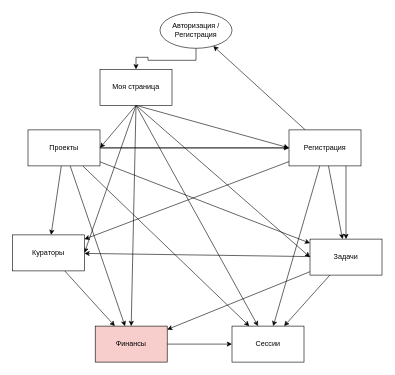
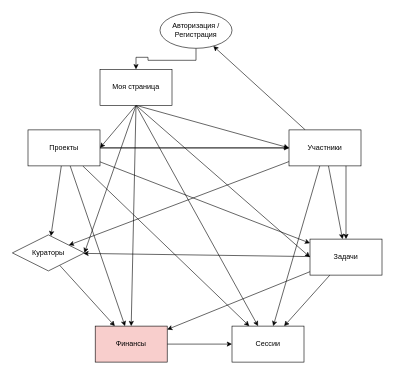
node "Регистрация": label "Регистрация" -> "Участники"
node "Кураторы": shape rectangle -> diamond
